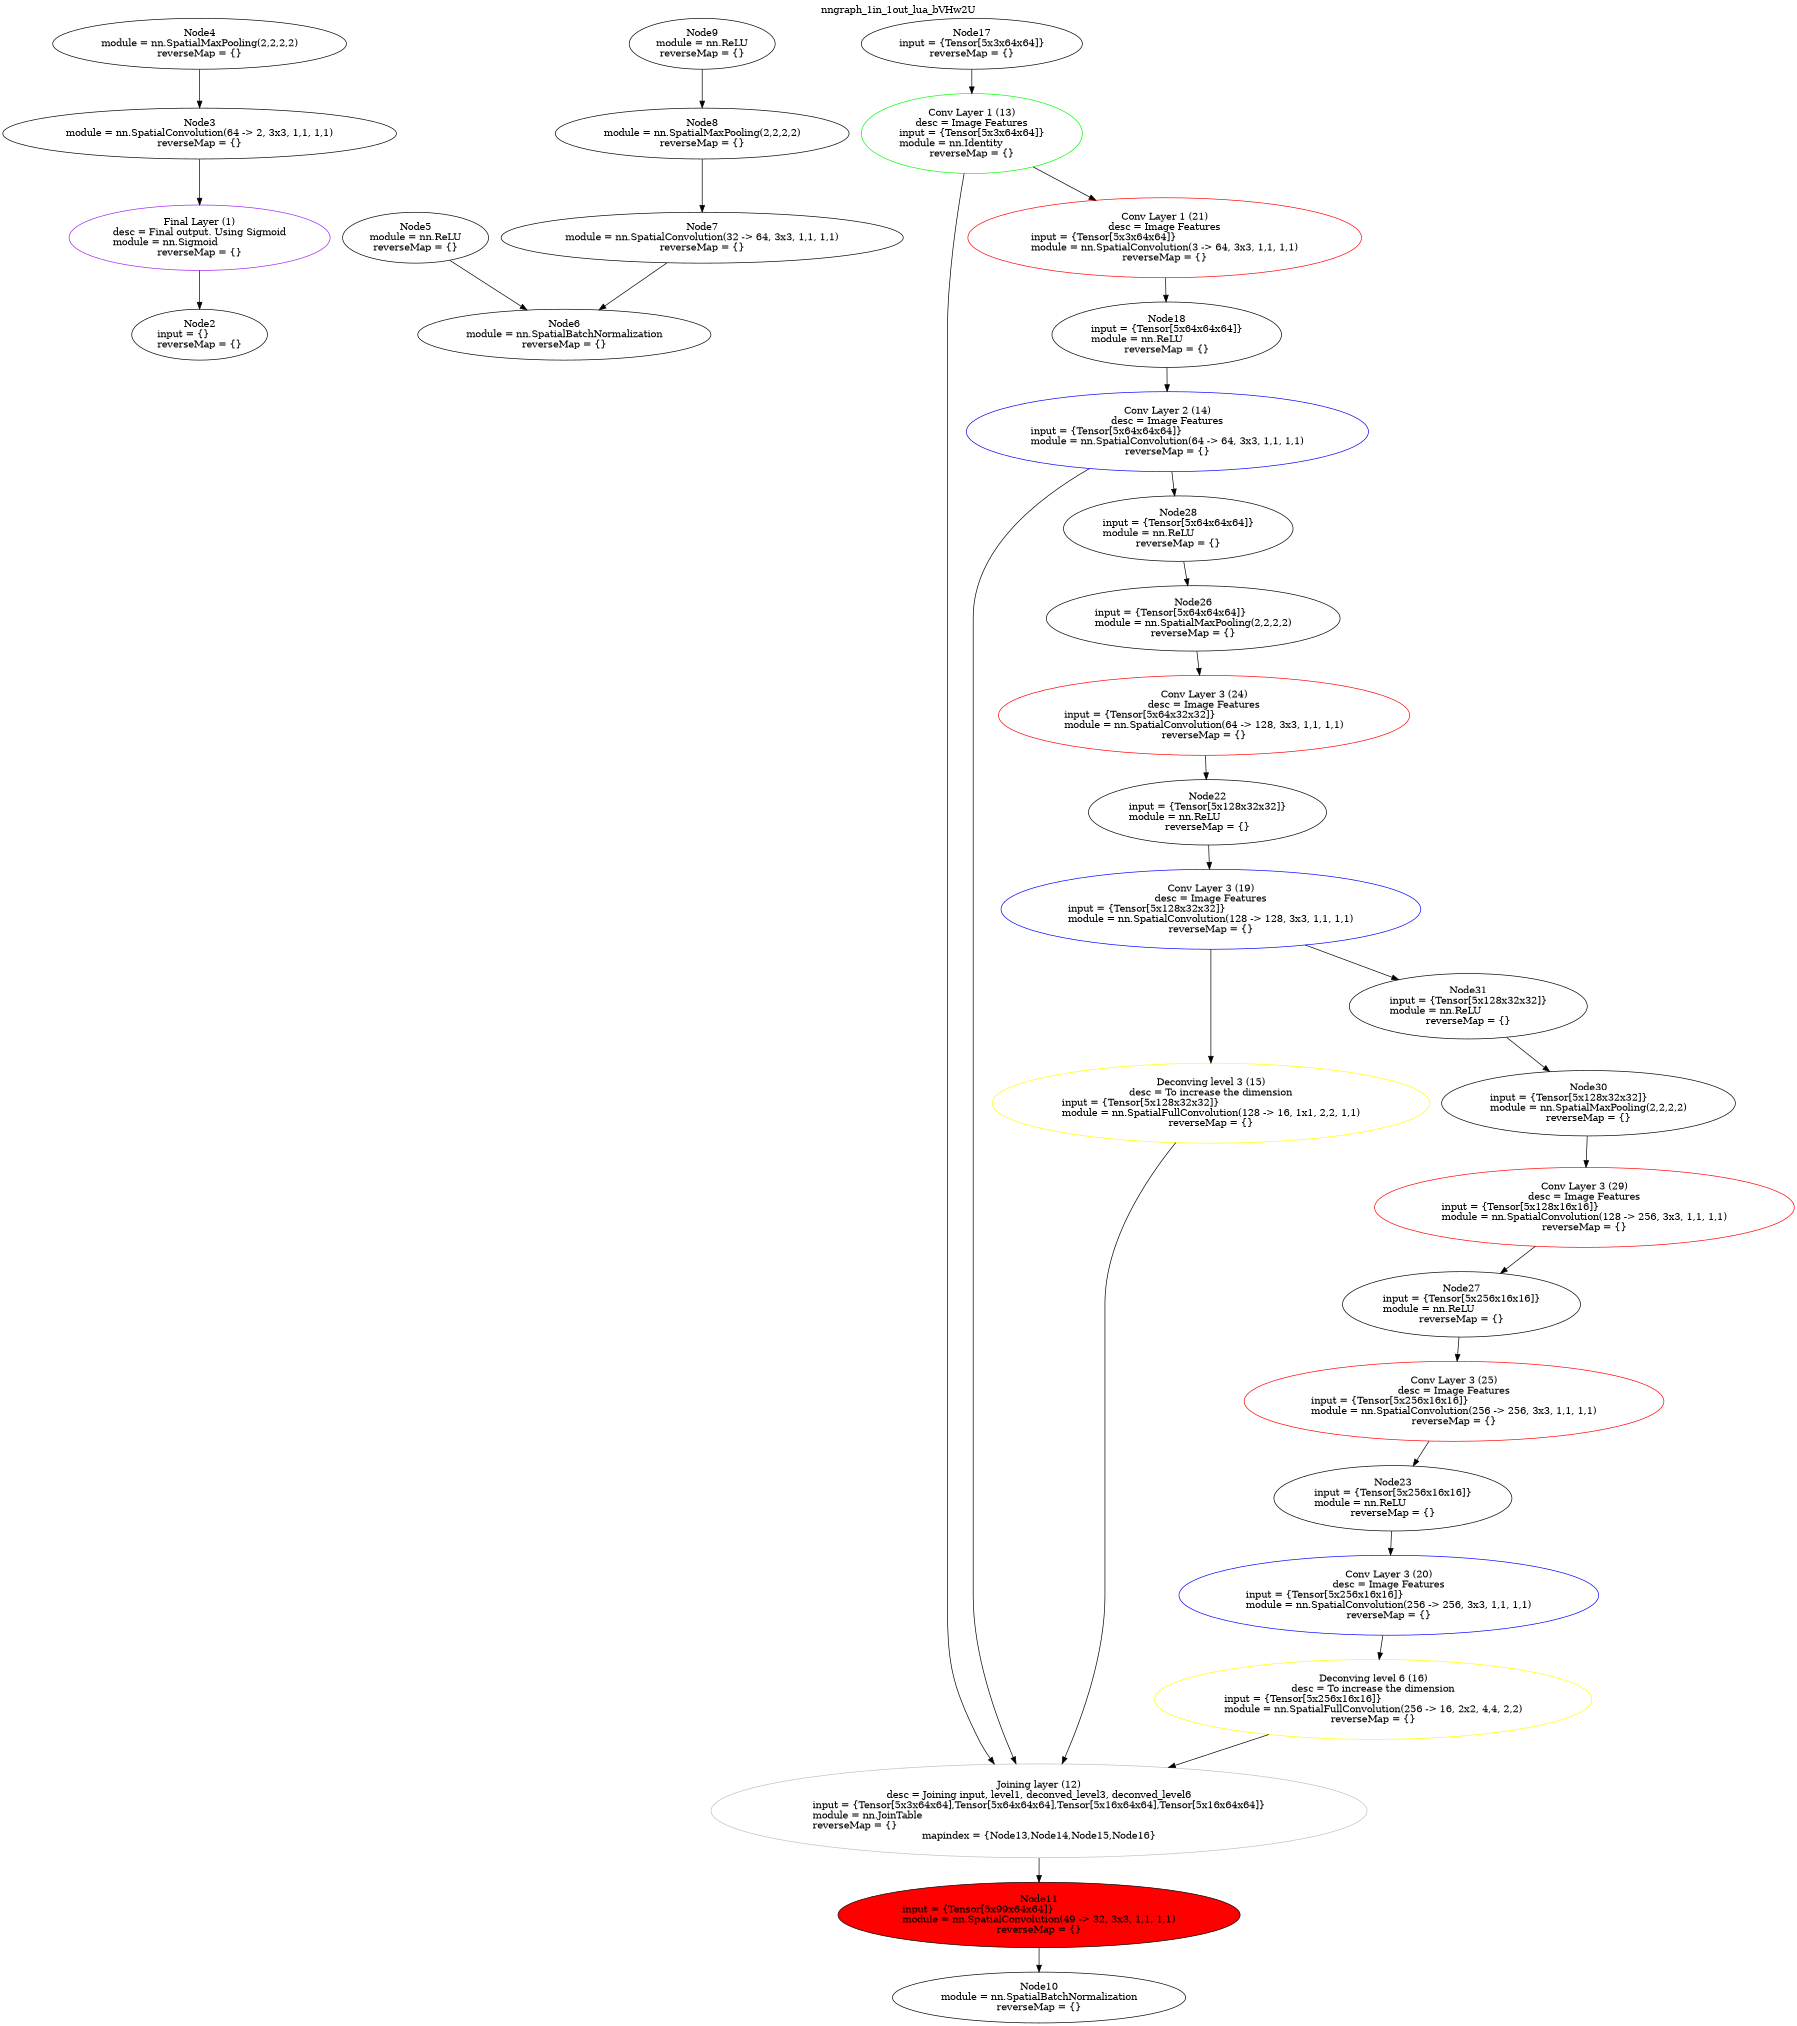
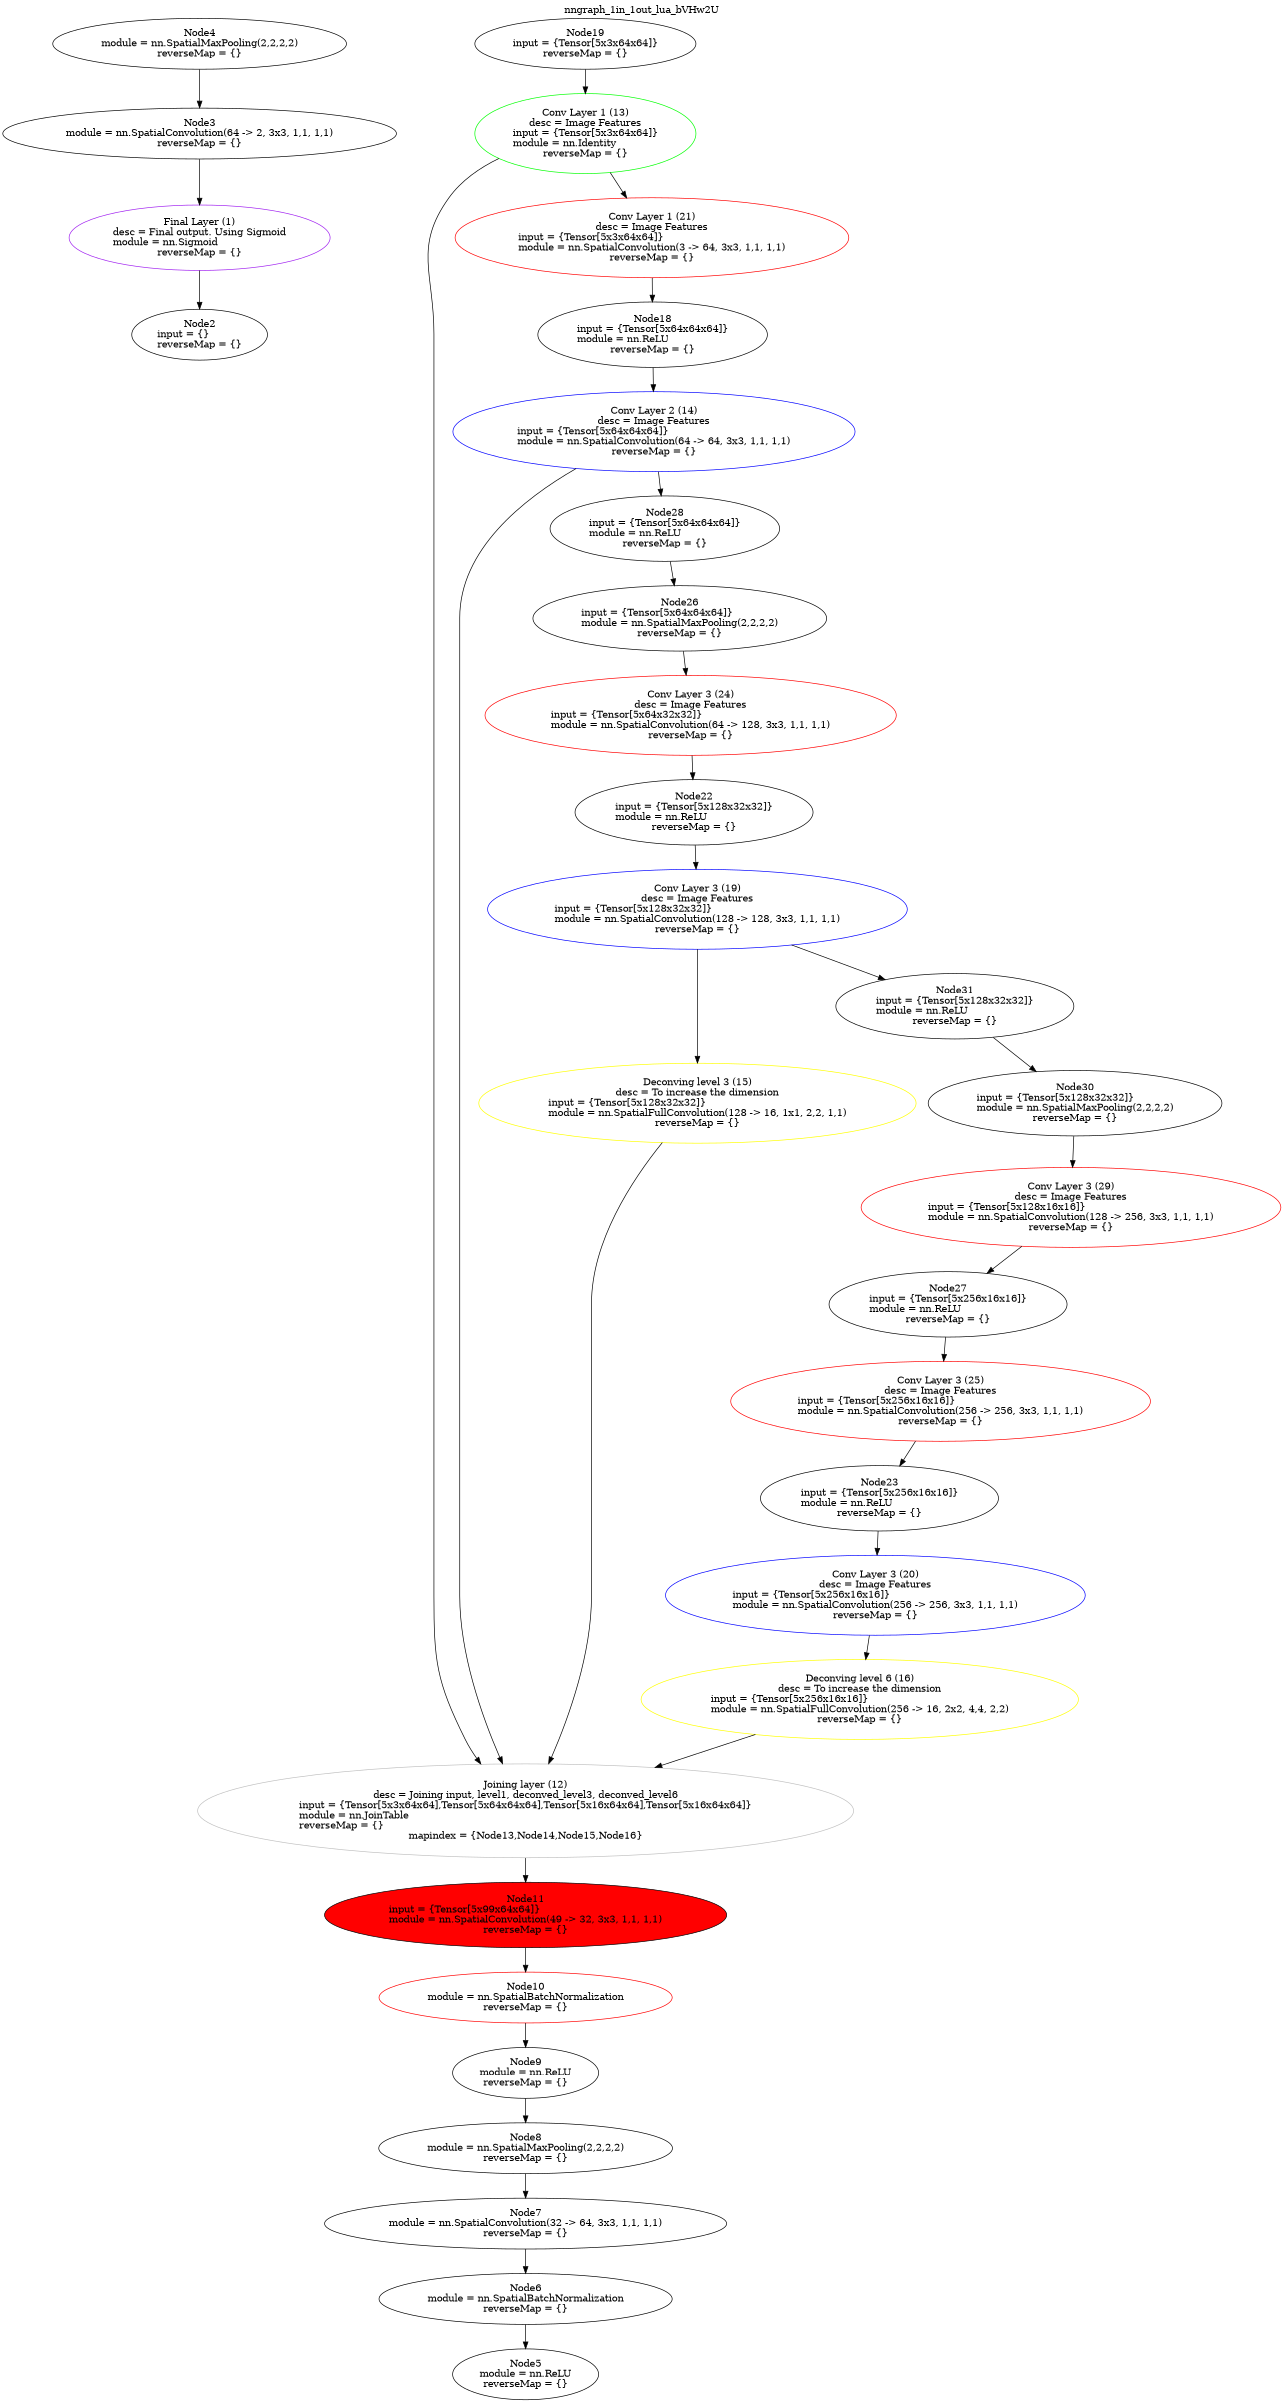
node "Node17 input = {Tensor[5x3x64x64]} reverseMap = {}": label "Node17 input = {Tensor[5x3x64x64]} reverseMap = {}" -> "Node19 input = {Tensor[5x3x64x64]} reverseMap = {}"
edge "Node5 module = nn.ReLU reverseMap = {}" -> "Node6 module = nn.SpatialBatchNormalization reverseMap = {}": reversed
node "Node10 module = nn.SpatialBatchNormalization reverseMap = {}": color black -> red
edge "Node10 module = nn.SpatialBatchNormalization reverseMap = {}" -> "Node9 module = nn.ReLU reverseMap = {}": added
